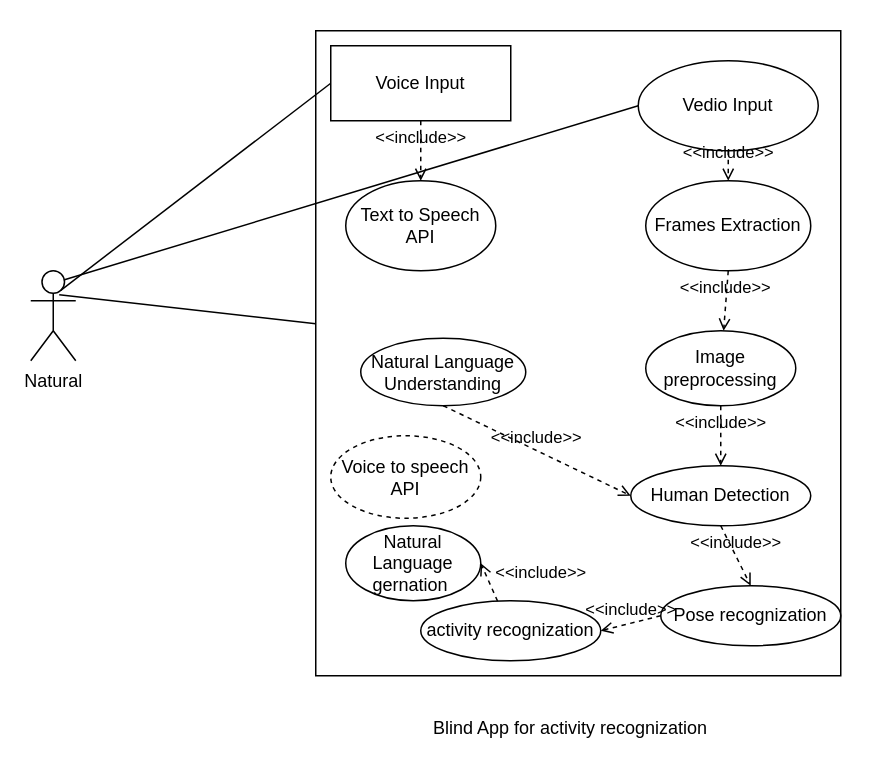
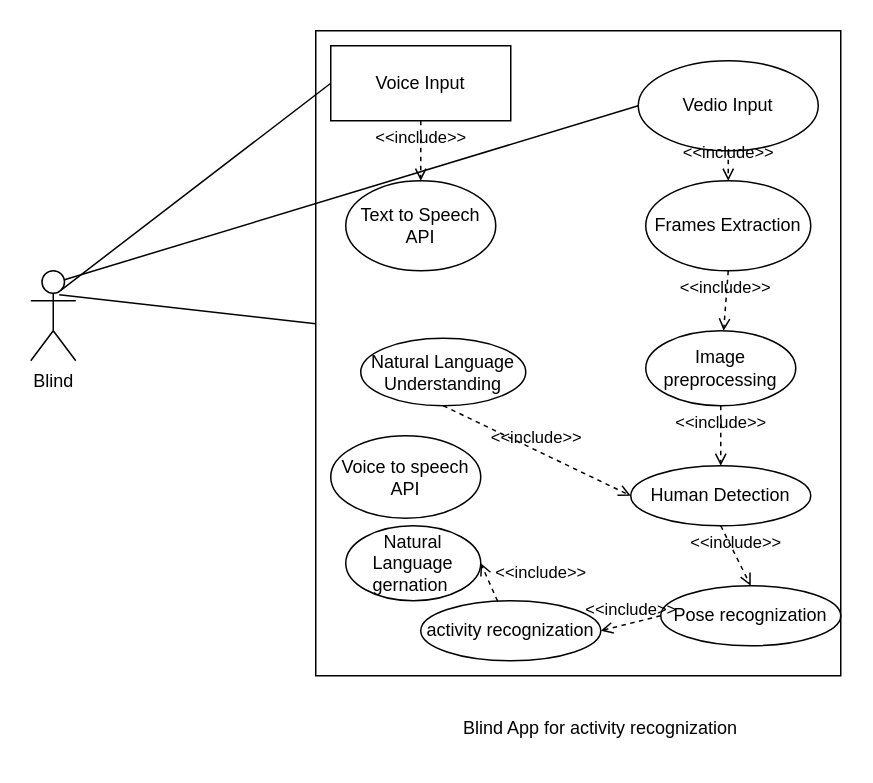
node "Natural": label "Natural" -> "Blind"
node "Voice to speech API": style dashed -> solid
node "Blind App for activity recognization": moved (571, 728) -> (601, 728)
